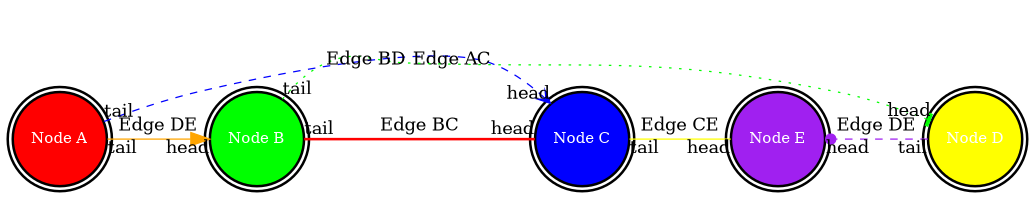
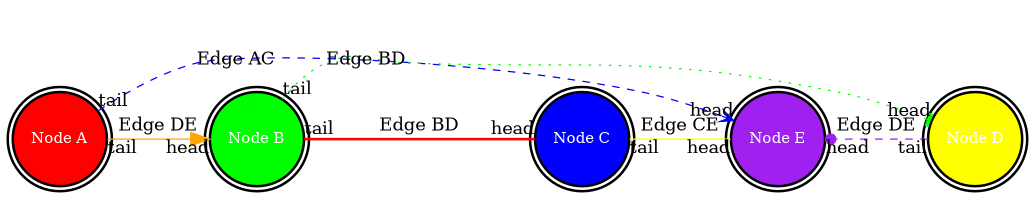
edge "Node A" -> "Node C": now "Node A" -> "Node E"
edge "Node B" -- "Node C": label "Edge BC" -> "Edge BD"
